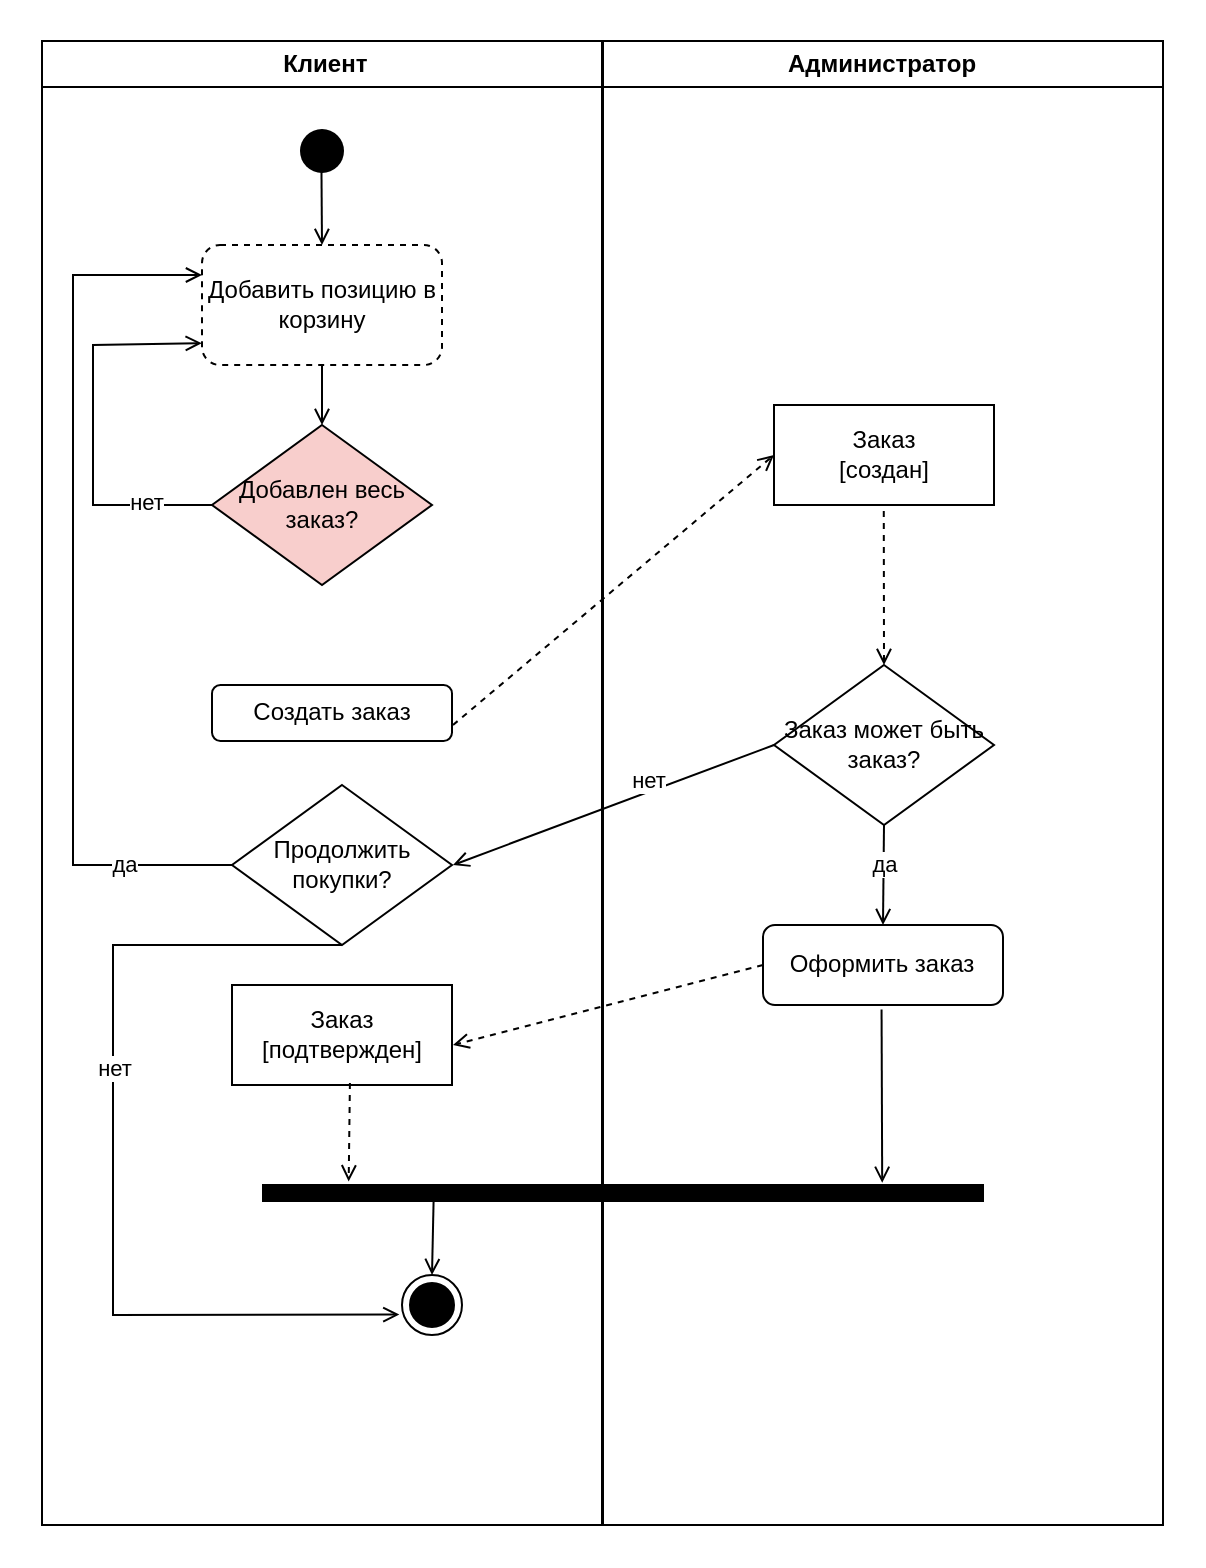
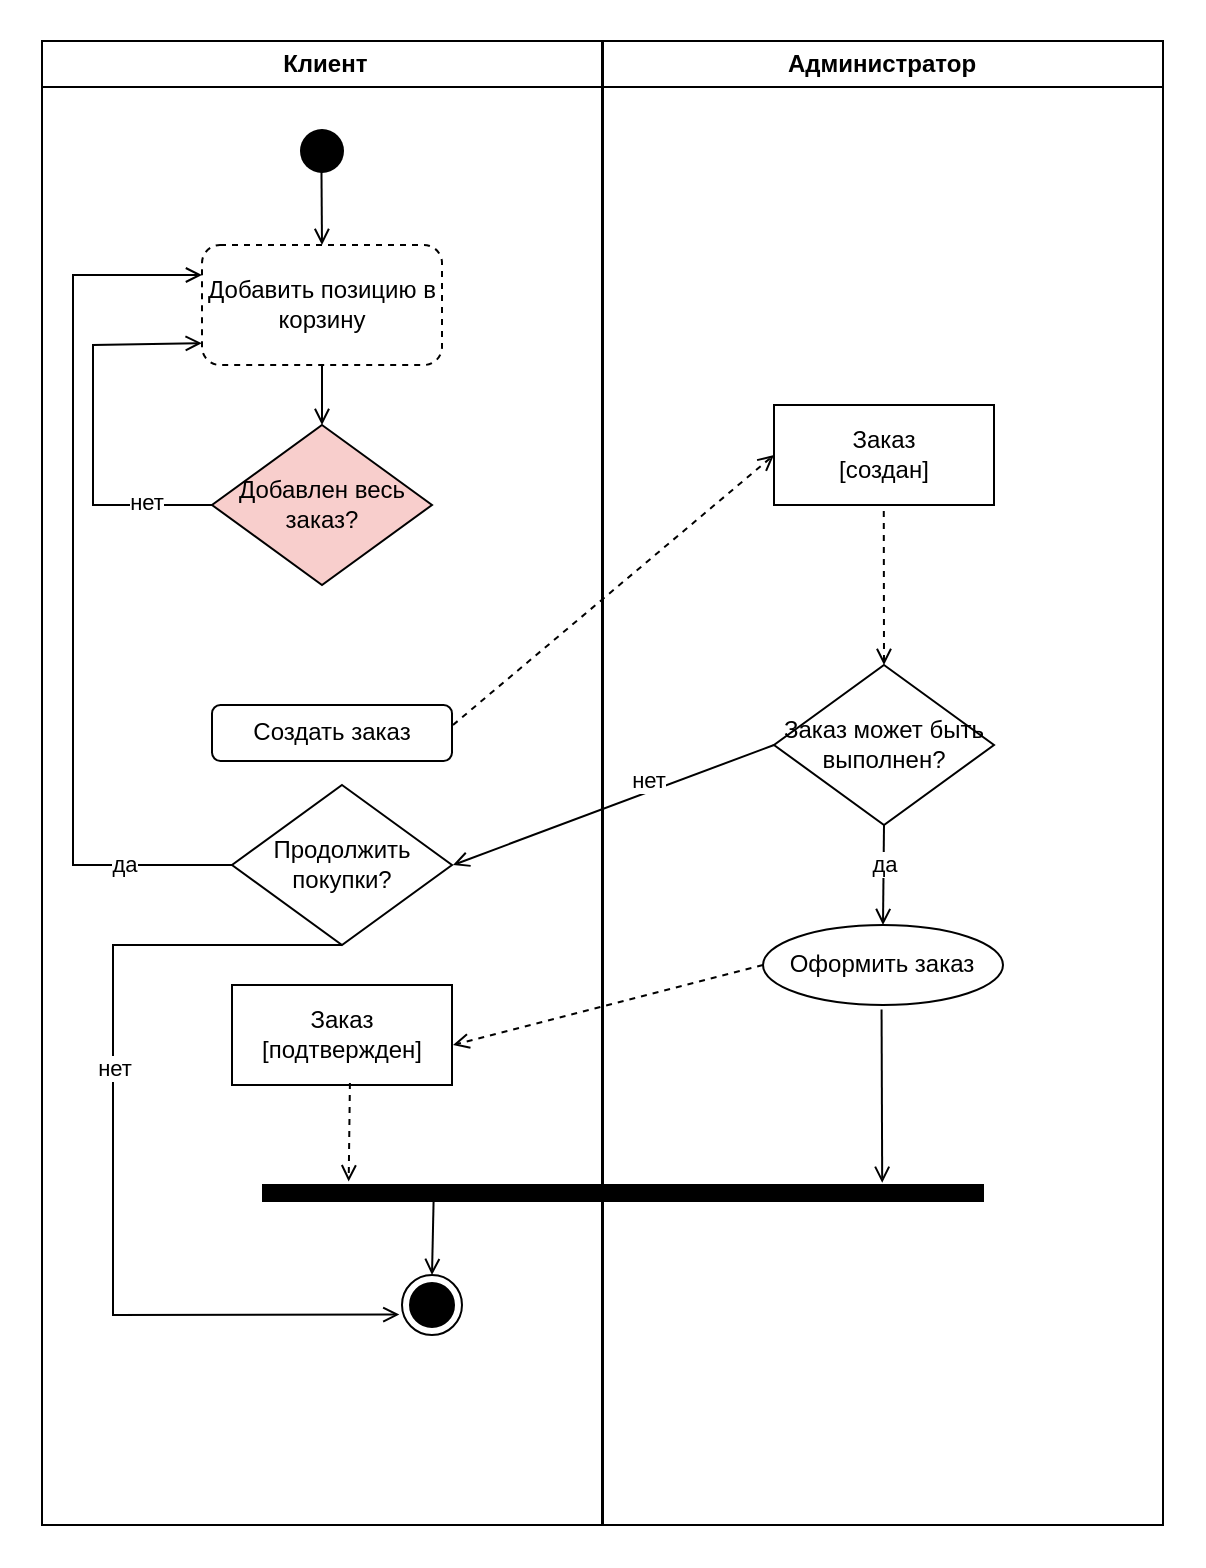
node "Создать заказ": moved (332, 713) -> (332, 733)
node "Заказ может быть заказ?": label "Заказ может быть заказ?" -> "Заказ может быть выполнен?"
node "Оформить заказ": shape rounded rectangle -> ellipse
